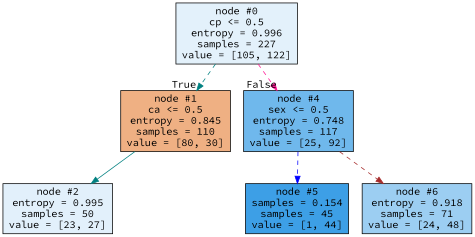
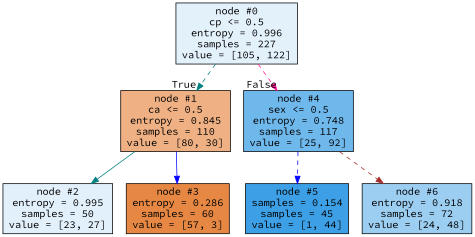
node "node #3 entropy = 0.286 samples = 60 value = [57, 3]": added
node "node #6 entropy = 0.918 samples = 71 value = [24, 48]": label "node #6 entropy = 0.918 samples = 71 value = [24, 48]" -> "node #6 entropy = 0.918 samples = 72 value = [24, 48]"
